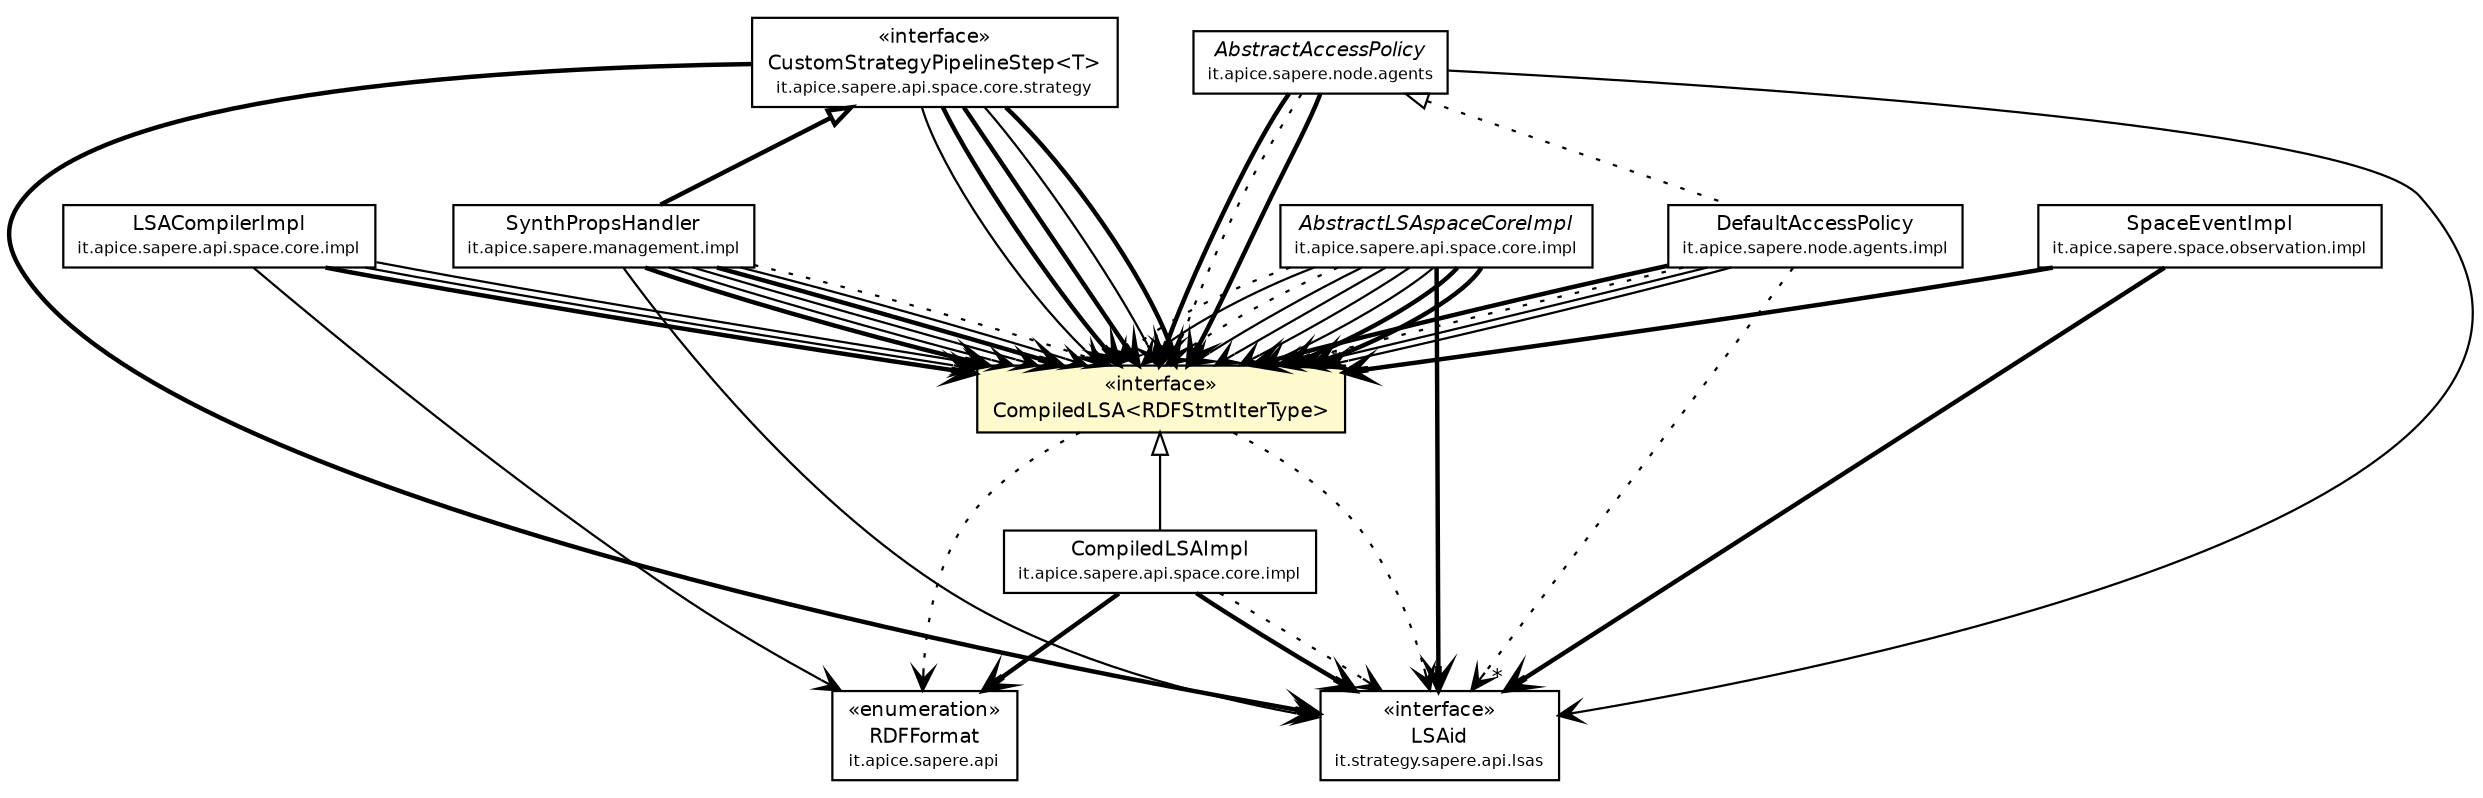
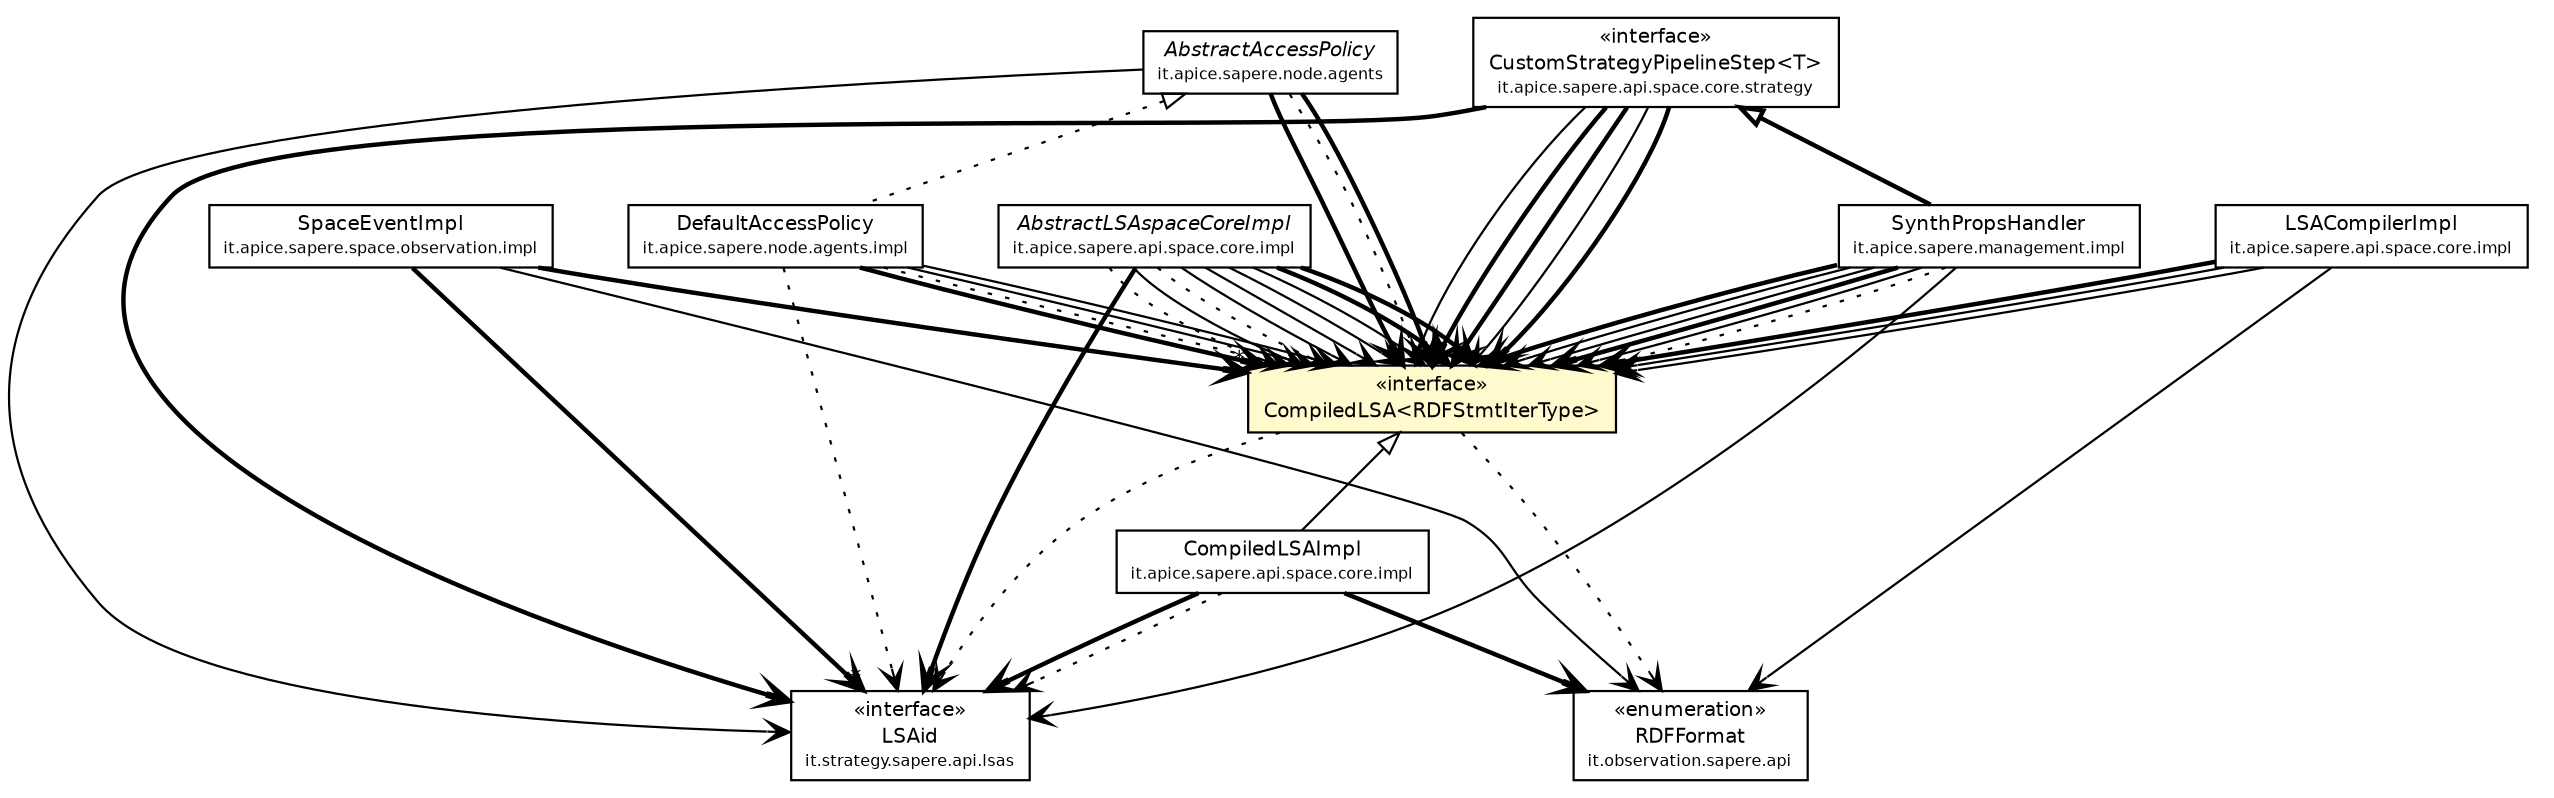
edge "SpaceEventImpl" -> "RDFFormat": added
node "RDFFormat": text "it.apice.sapere.api" -> "it.observation.sapere.api"
